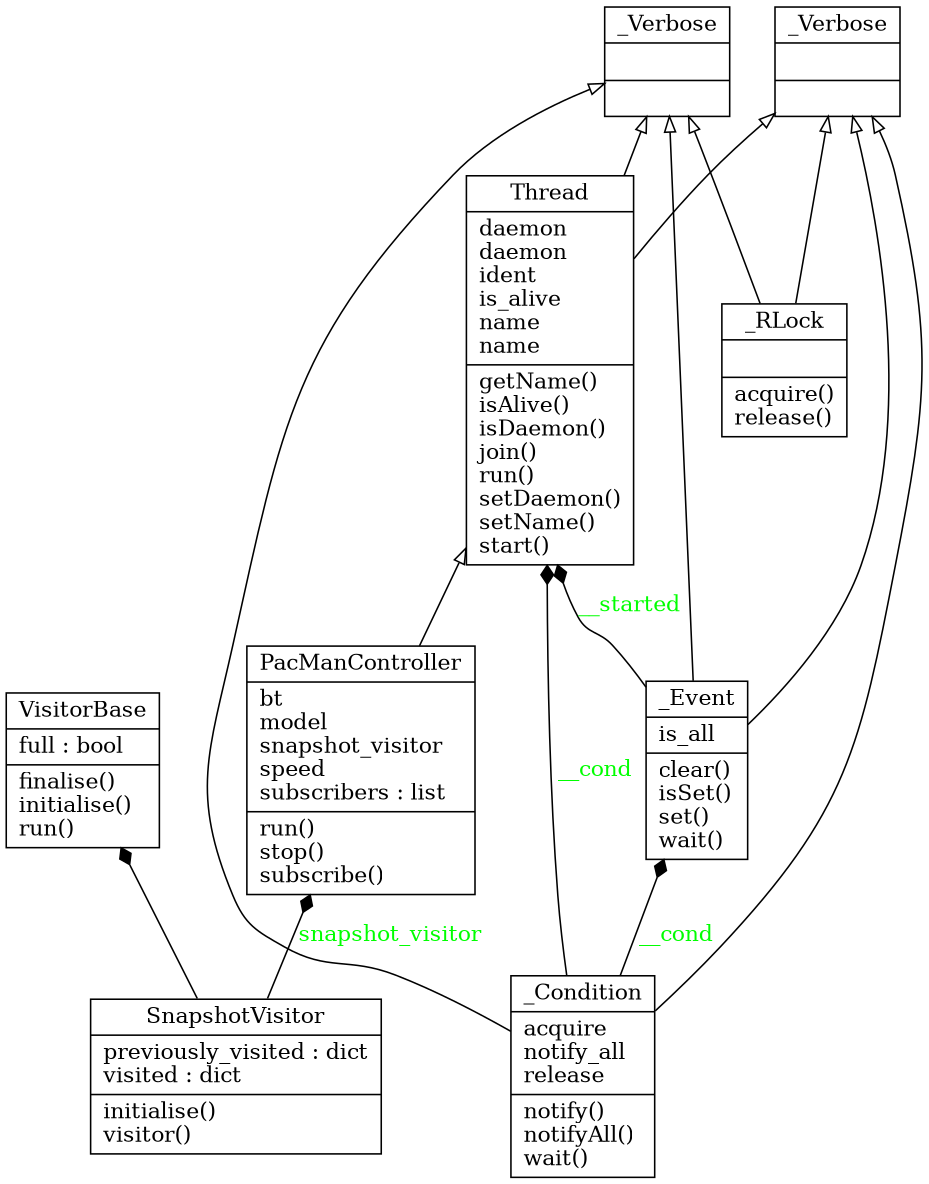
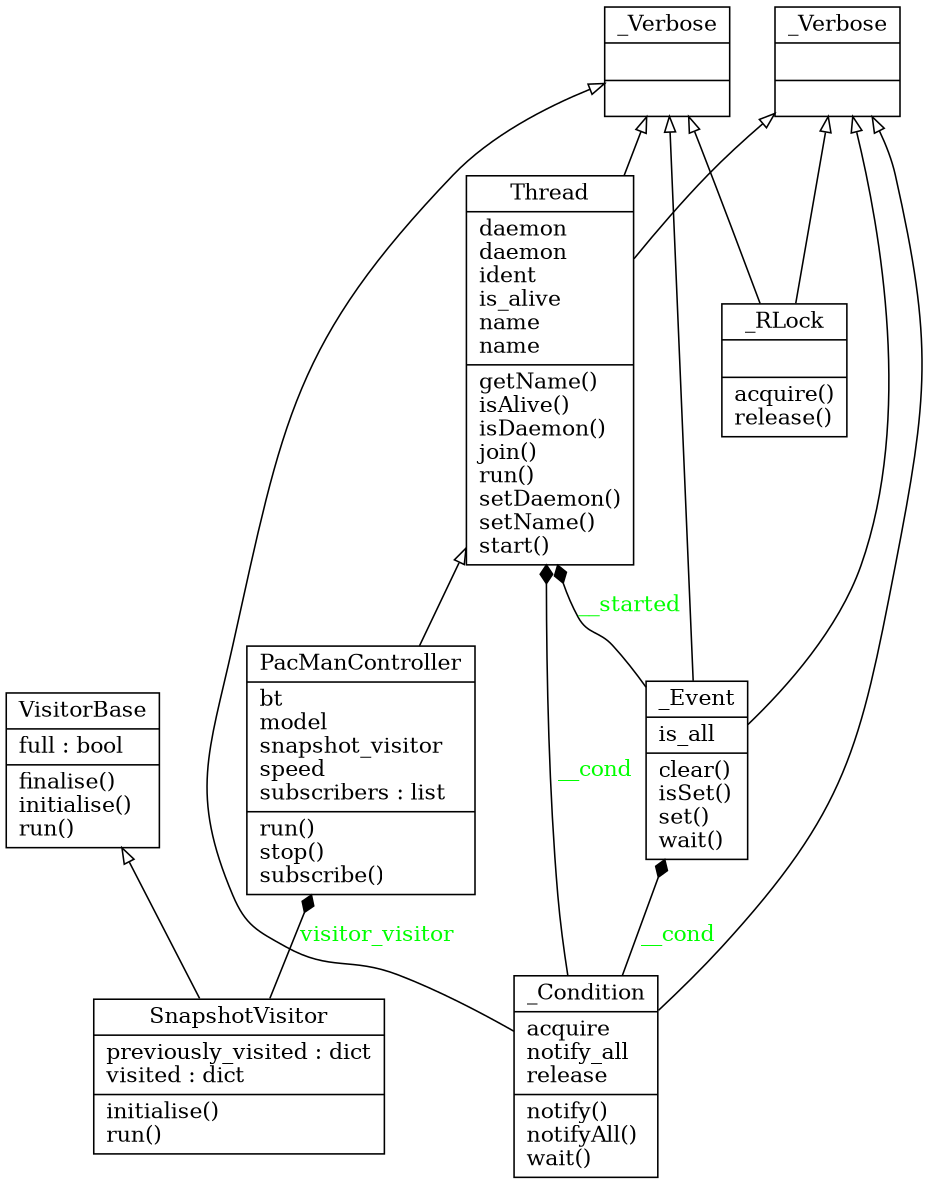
edge "SnapshotVisitor" -> "VisitorBase": arrowhead diamond -> empty
edge "SnapshotVisitor" -> "PacManController": label "snapshot_visitor" -> "visitor_visitor"
node "SnapshotVisitor": text "visitor()" -> "run()"
